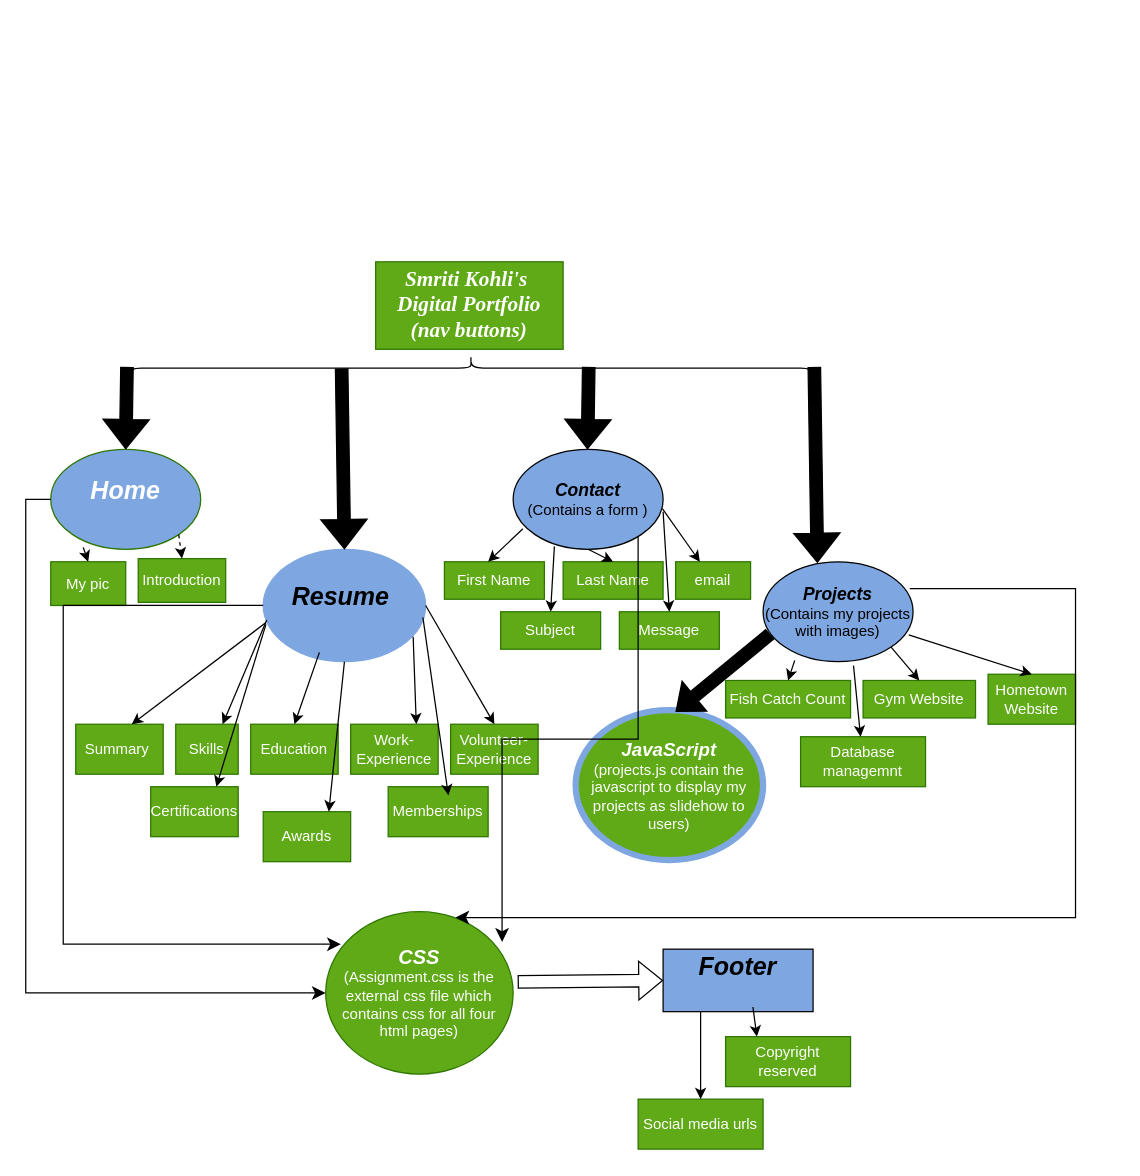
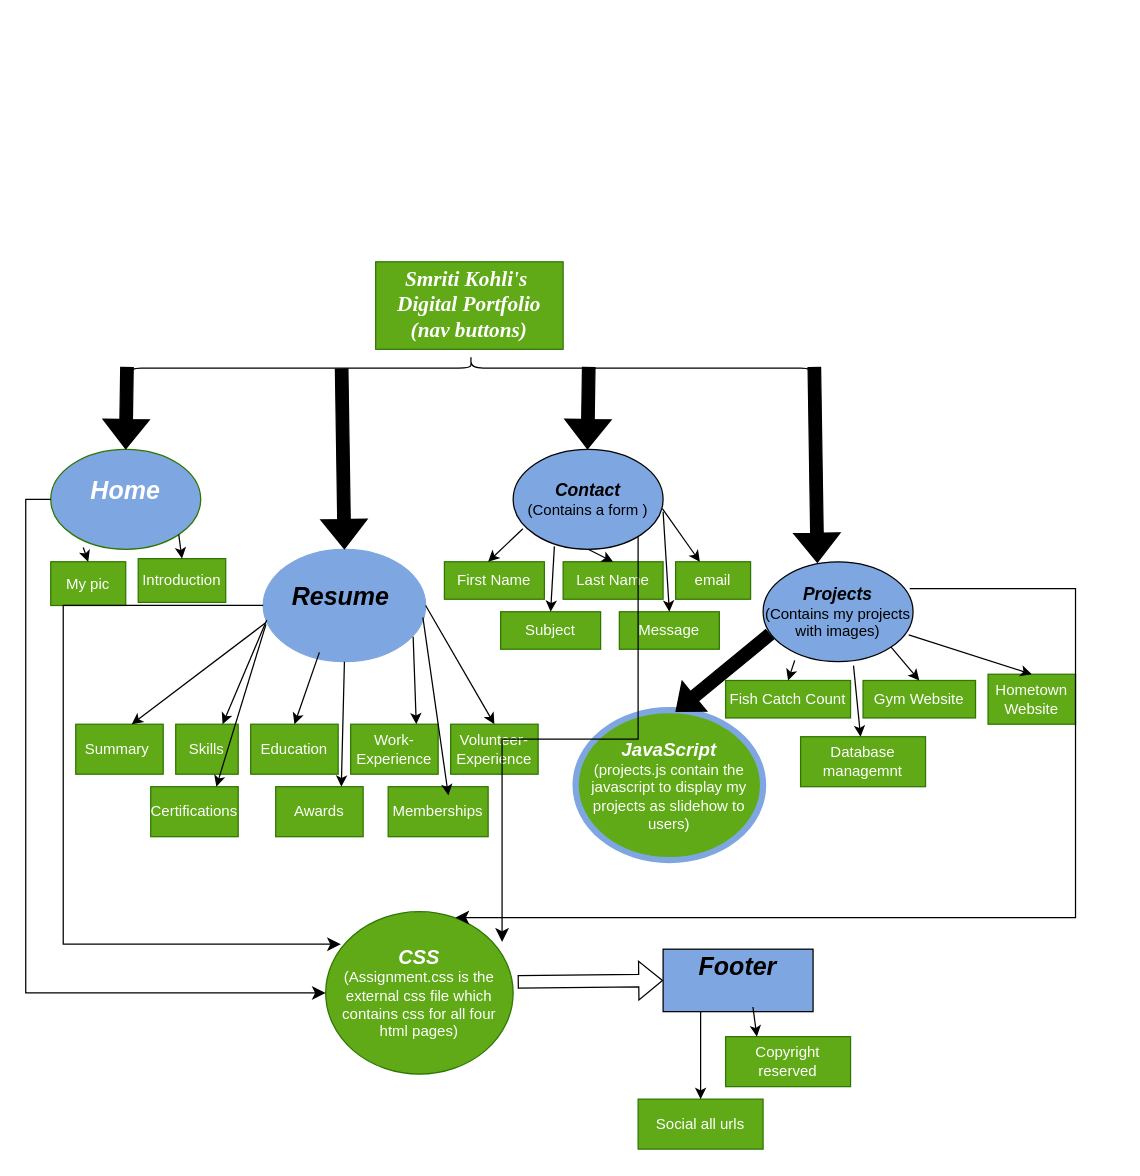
edge "Home" -> "Introduction": style dashed -> solid
node "Awards": moved (307, 837) -> (319, 812)
node "Social media urls": label "Social media urls" -> "Social all urls"
